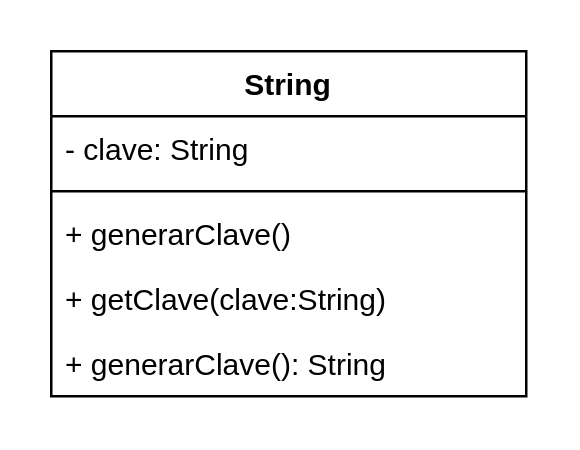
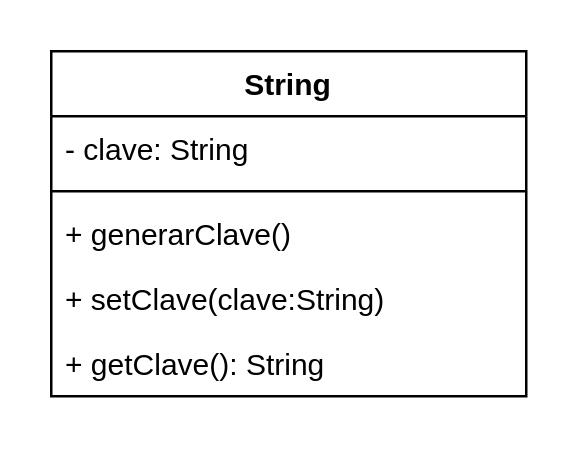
node "+ getClave(clave:String)": label "+ getClave(clave:String)" -> "+ setClave(clave:String)"
node "+ generarClave(): String": label "+ generarClave(): String" -> "+ getClave(): String"
